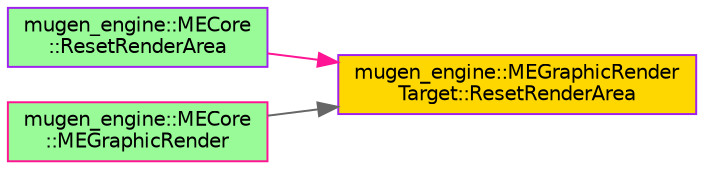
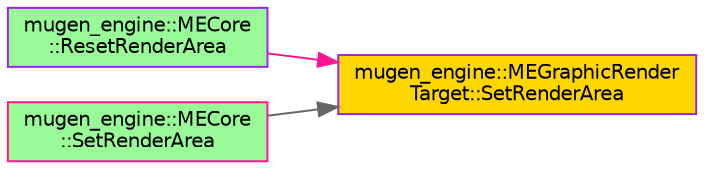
node "mugen_engine::MEGraphicRender Target::ResetRenderArea": label "mugen_engine::MEGraphicRender Target::ResetRenderArea" -> "mugen_engine::MEGraphicRender Target::SetRenderArea"
node "mugen_engine::MECore ::MEGraphicRender": label "mugen_engine::MECore ::MEGraphicRender" -> "mugen_engine::MECore ::SetRenderArea"
